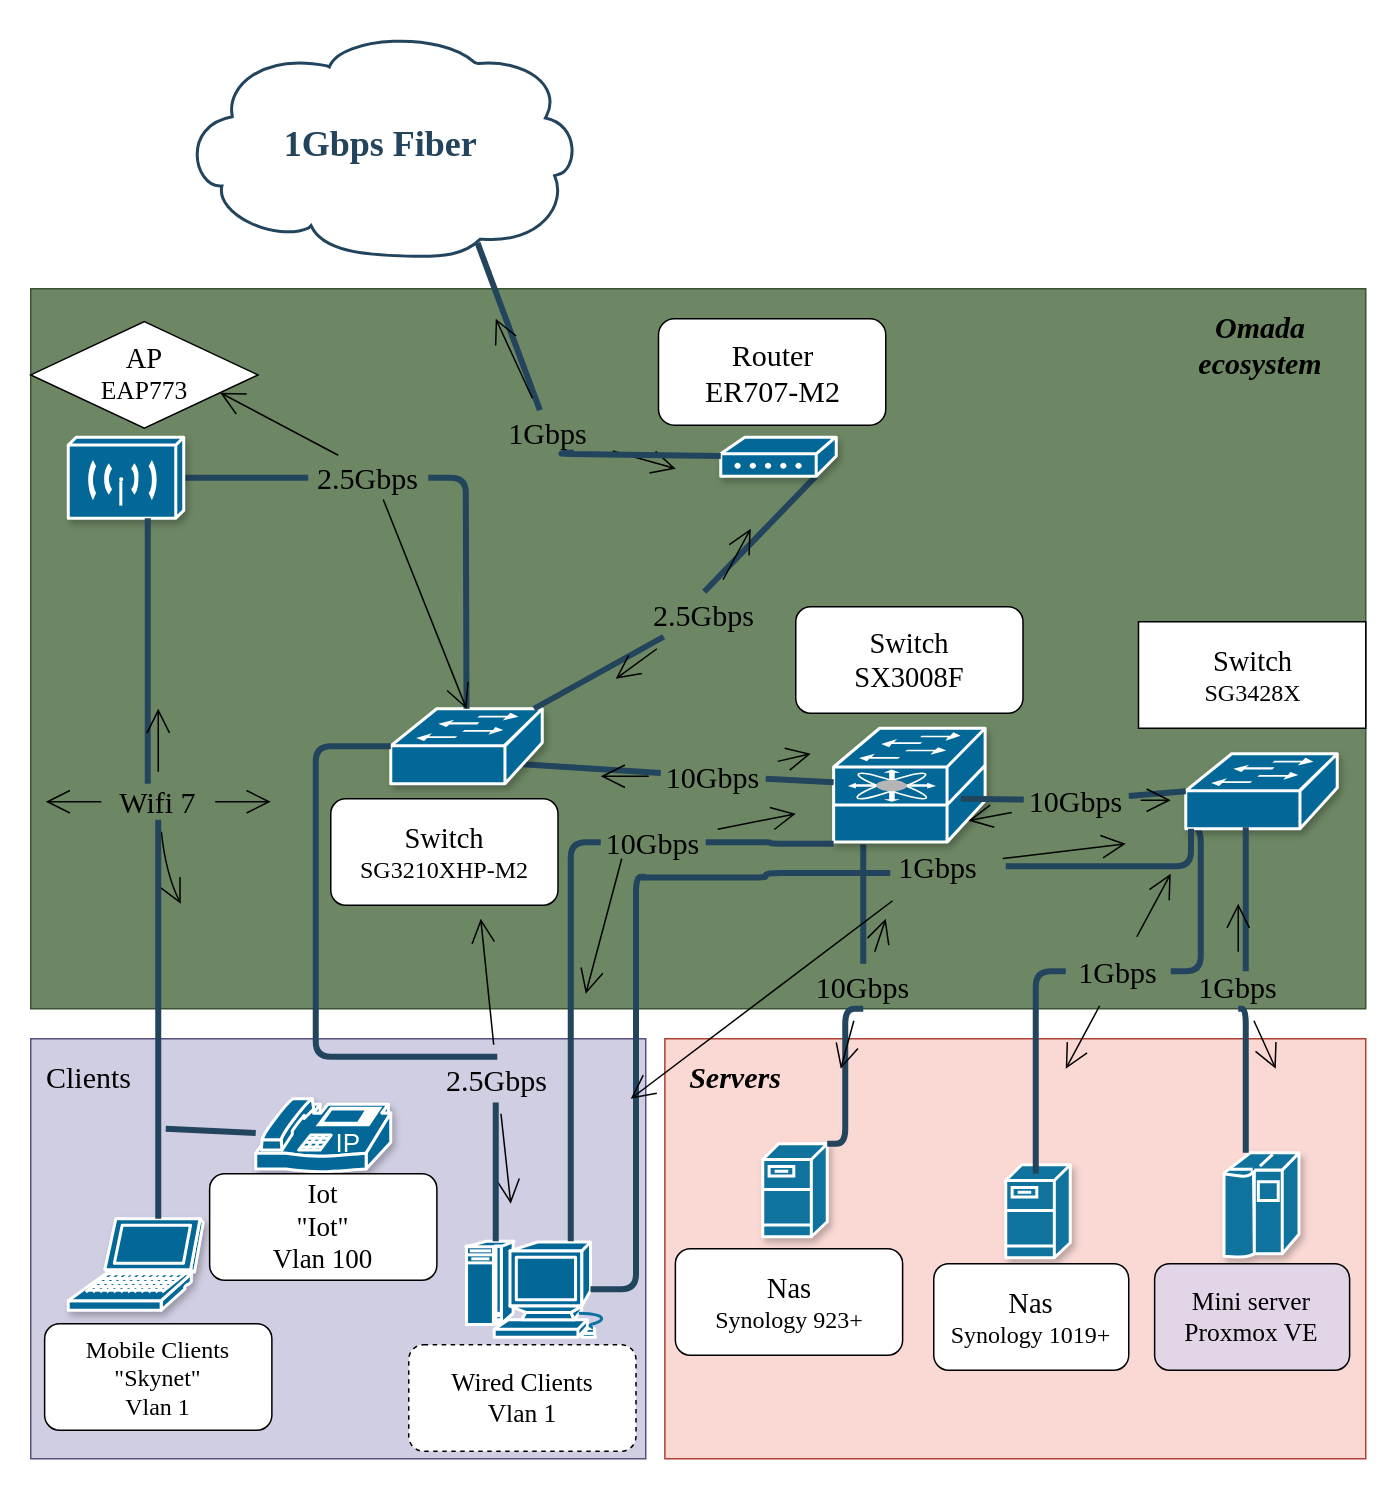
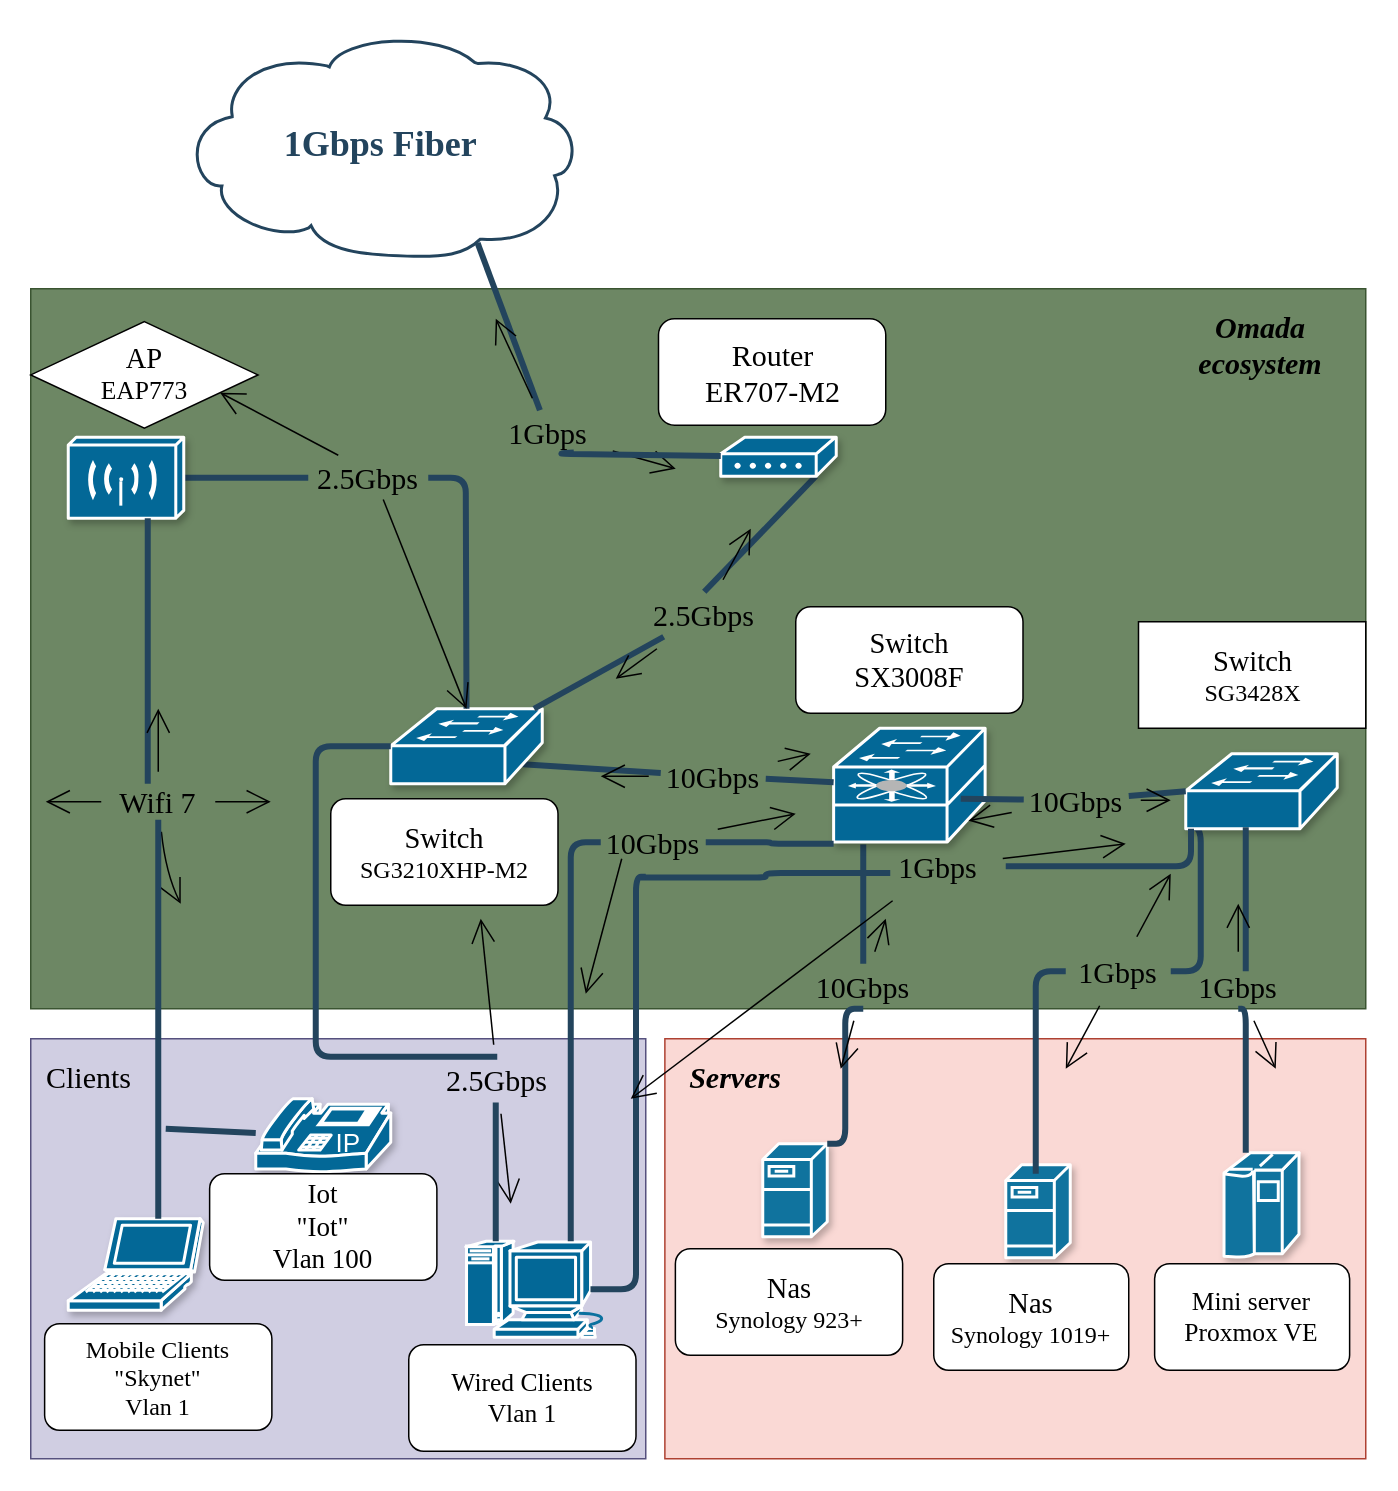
node "Mini server Proxmox VE": fillcolor #e1d5e7 -> #ffffff
node "Wired Clients Vlan 1": style dashed -> solid
